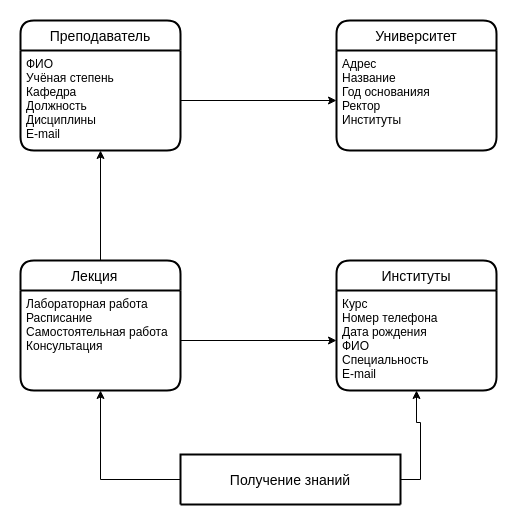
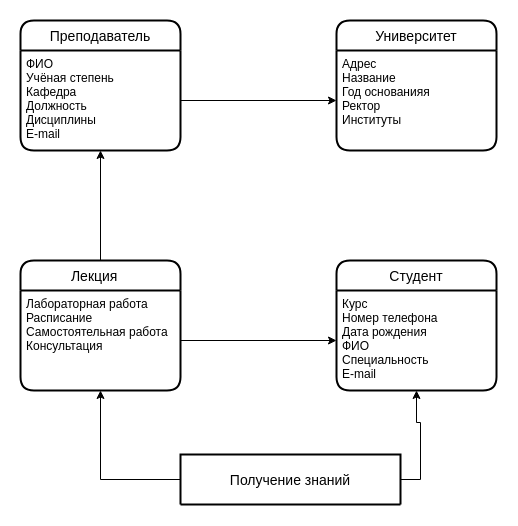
node "Институты": label "Институты" -> "Студент"
